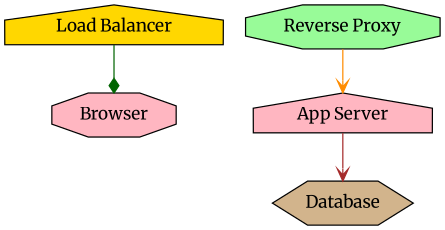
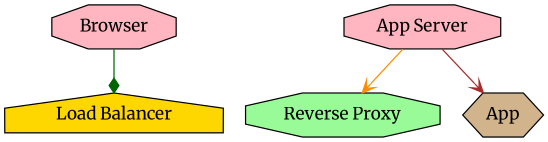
edge "Load Balancer" -> "Browser": reversed
edge "Reverse Proxy" -> "App Server": reversed
node "App Server": shape house -> octagon
node "Database": label "Database" -> "App"
